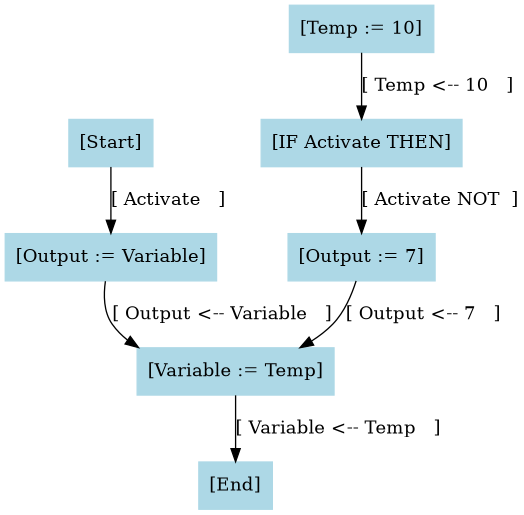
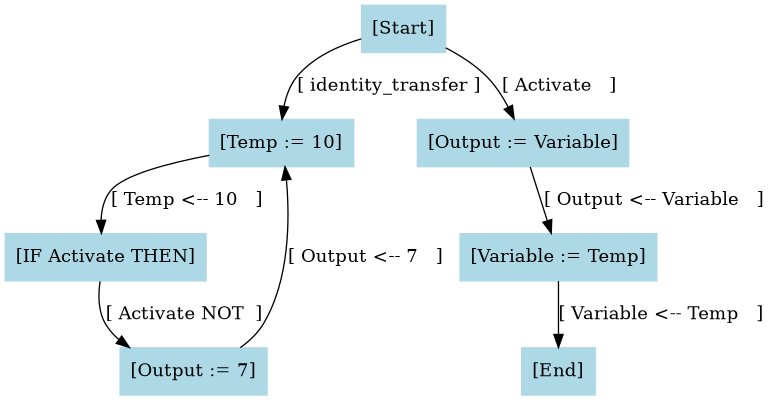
edge "[Start]" -> "[Temp := 10]": added, label "[ identity_transfer ]"
edge "[Output := 7]" -> "[Variable := Temp]": now "[Output := 7]" -> "[Temp := 10]"
